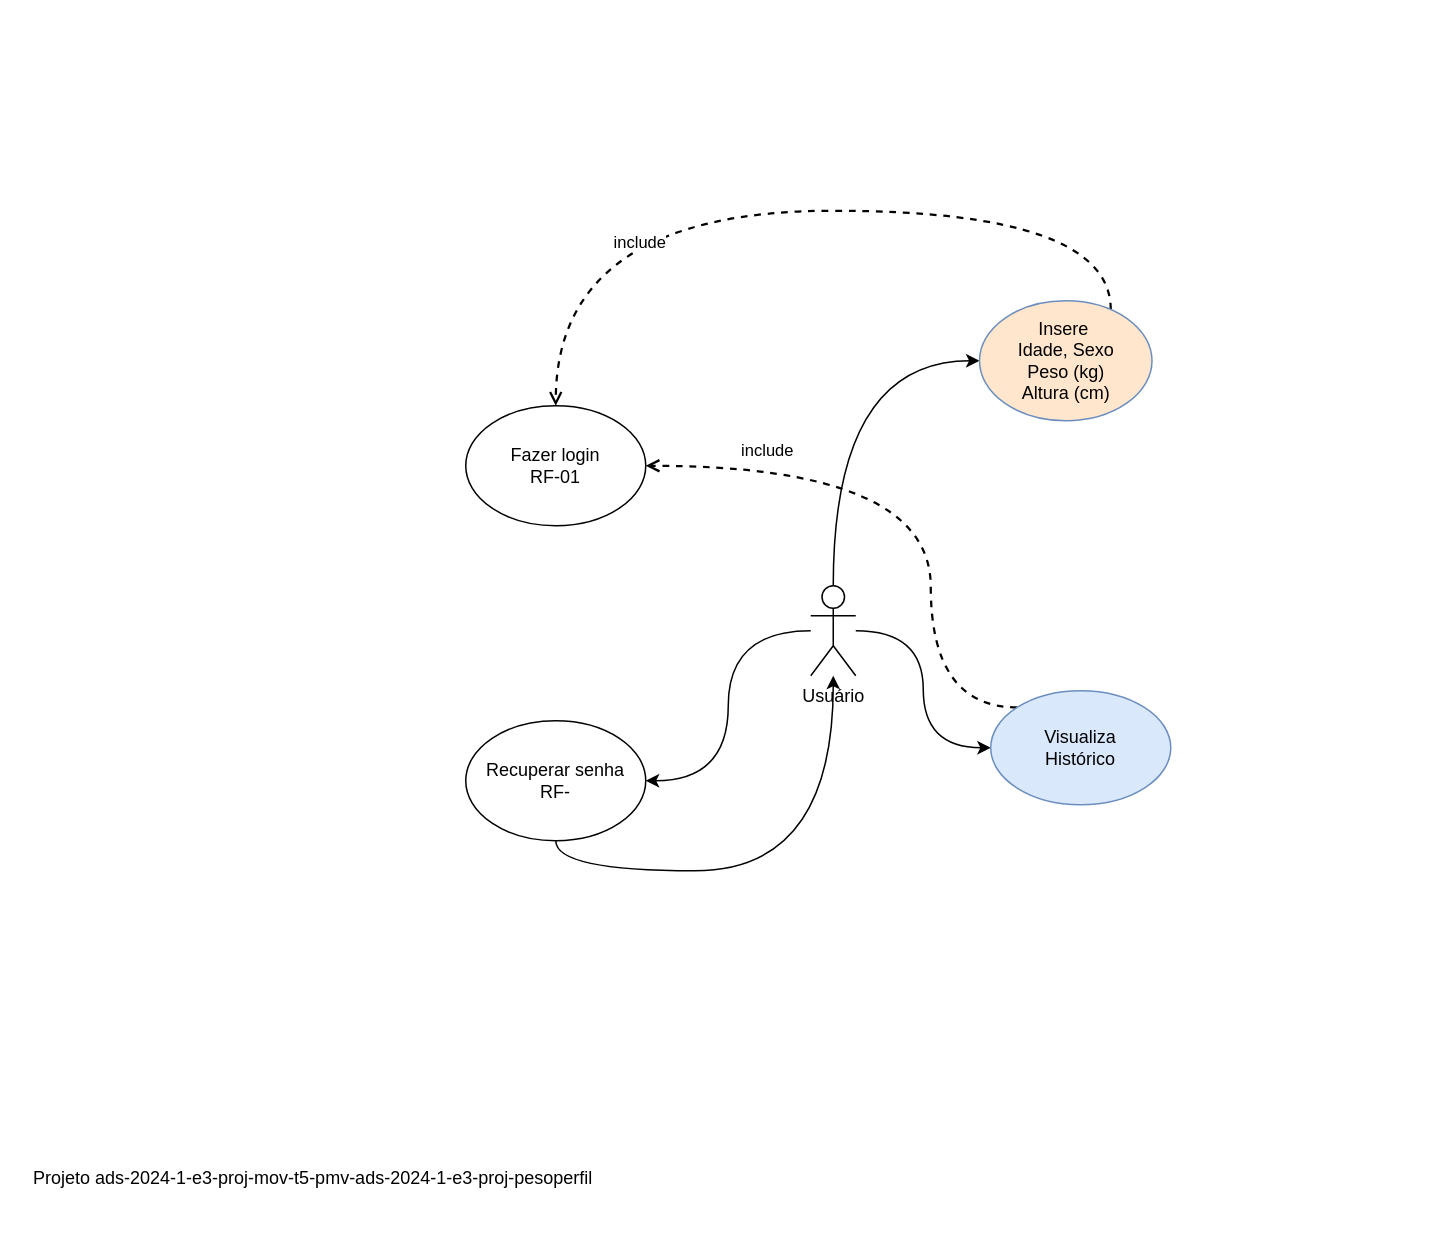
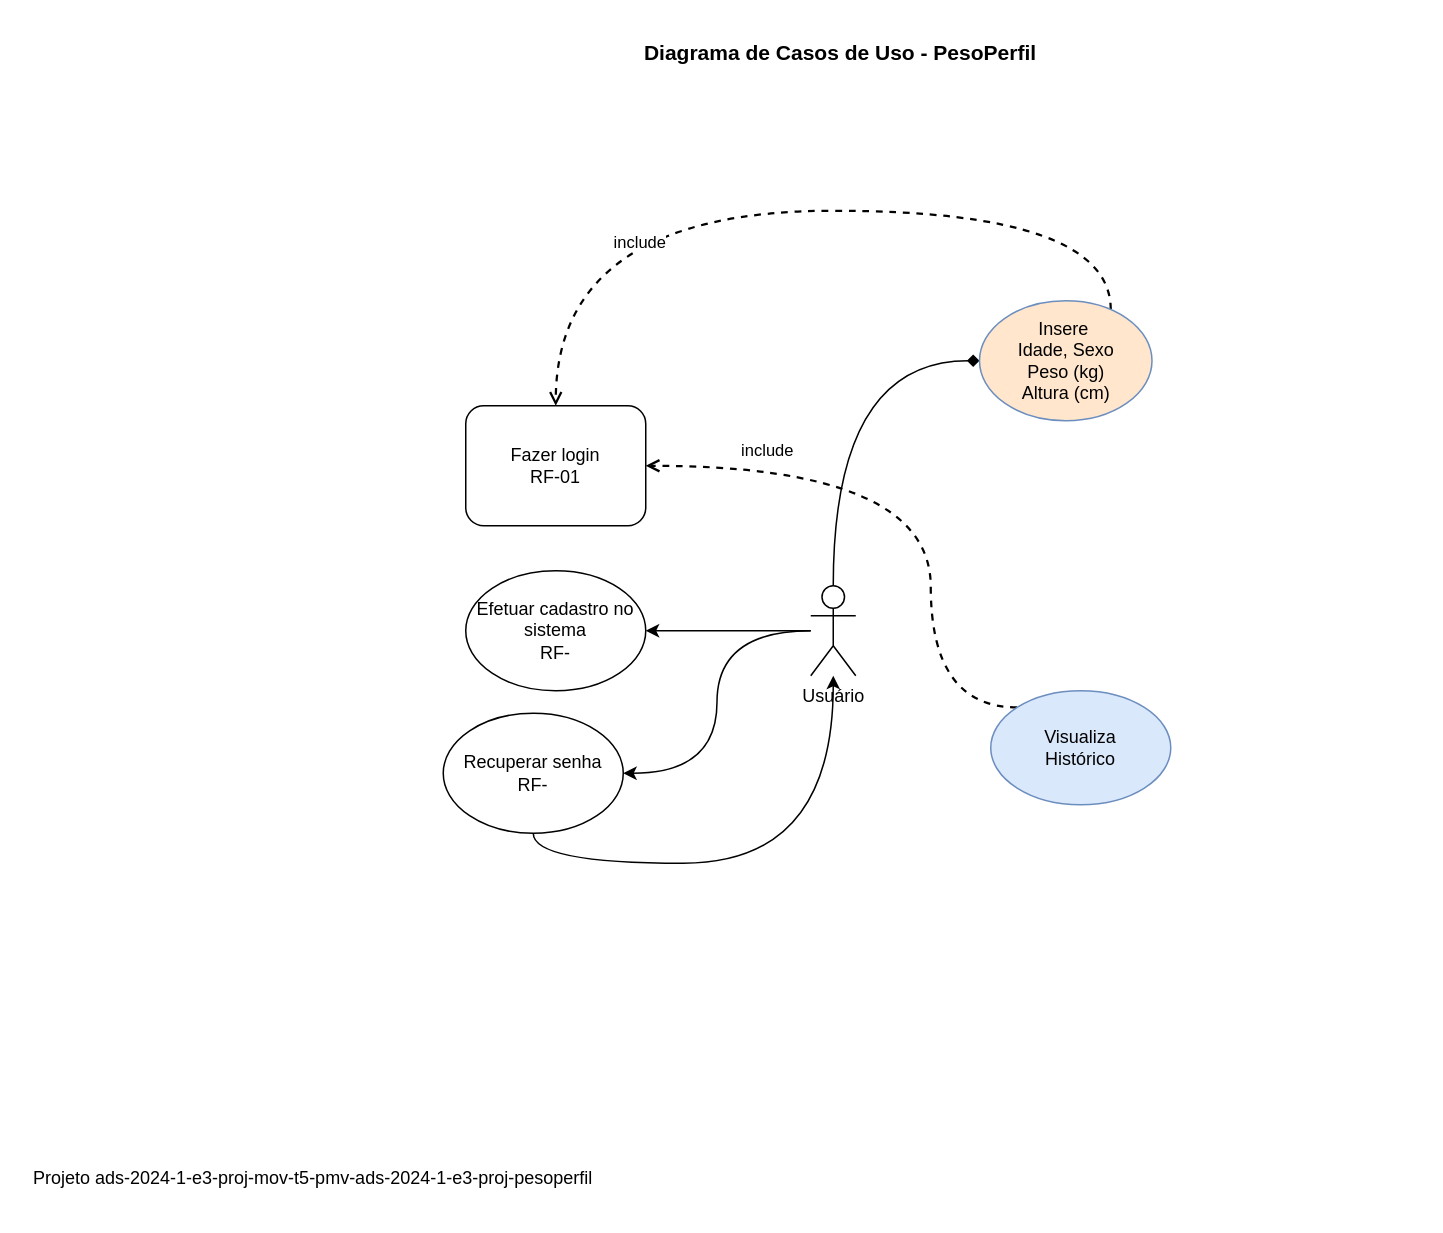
node "Diagrama de Casos de Uso - PesoPerfil": added
edge "Usuário" -> "Insere Idade, Sexo Peso (kg) Altura (cm)": arrowhead classic -> diamond
node "Fazer login RF-01": shape ellipse -> rounded rectangle
node "Efetuar cadastro no sistema RF-": added
edge "Usuário" -> "Efetuar cadastro no sistema RF-": added
edge "Usuário" -> "Visualiza Histórico": removed
node "Recuperar senha RF-": moved (556, 781) -> (533, 773)
